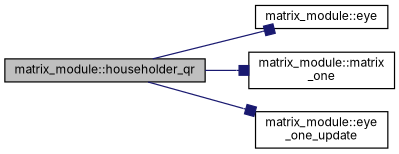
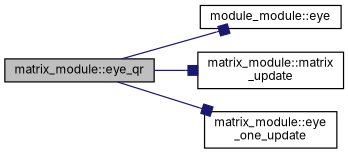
node "matrix_module::eye": label "matrix_module::eye" -> "module_module::eye"
node "matrix_module::householder_qr": label "matrix_module::householder_qr" -> "matrix_module::eye_qr"
node "matrix_module::matrix _one": label "matrix_module::matrix _one" -> "matrix_module::matrix _update"
